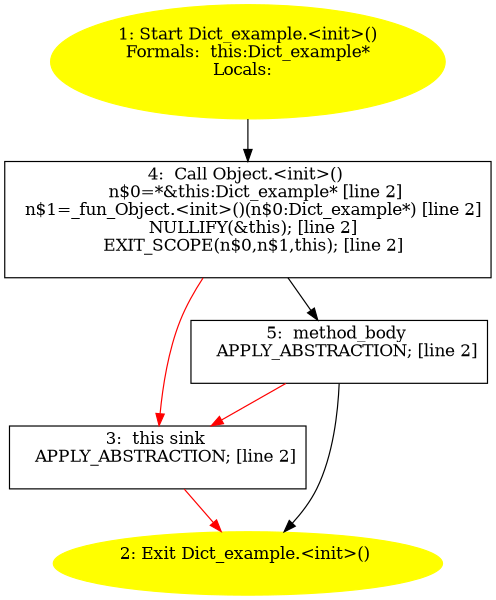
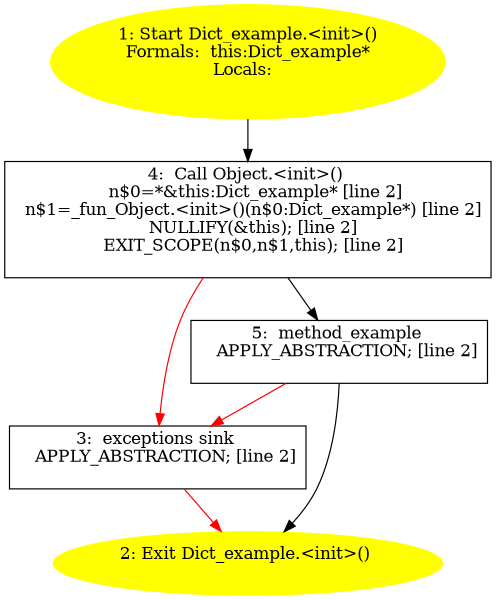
node "5:  method_body APPLY_ABSTRACTION; [line 2]": label "5:  method_body APPLY_ABSTRACTION; [line 2]" -> "5:  method_example APPLY_ABSTRACTION; [line 2]"
node "3:  this sink APPLY_ABSTRACTION; [line 2]": label "3:  this sink APPLY_ABSTRACTION; [line 2]" -> "3:  exceptions sink APPLY_ABSTRACTION; [line 2]"
